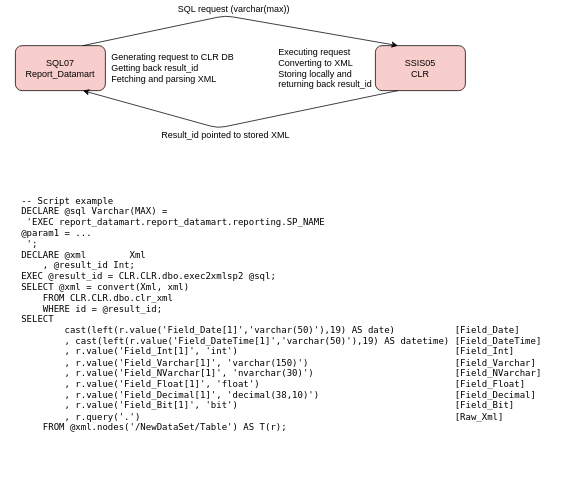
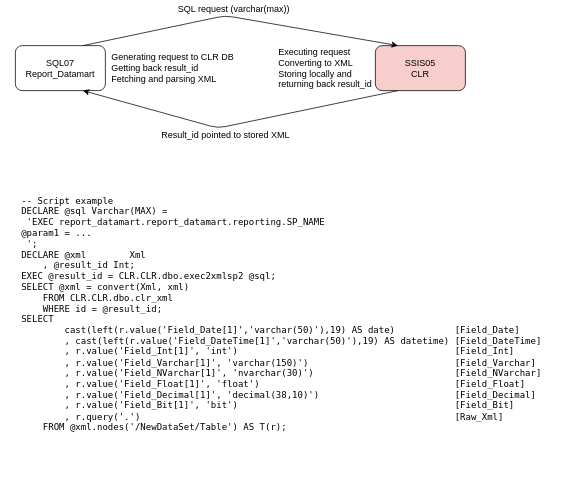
node "SQL07 Report_Datamart": fillcolor #f8cecc -> #ffffff
